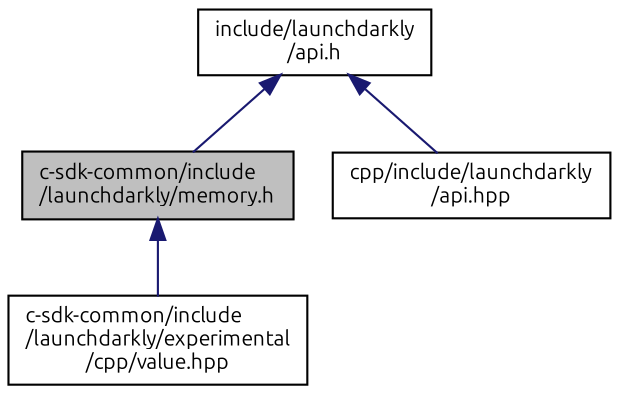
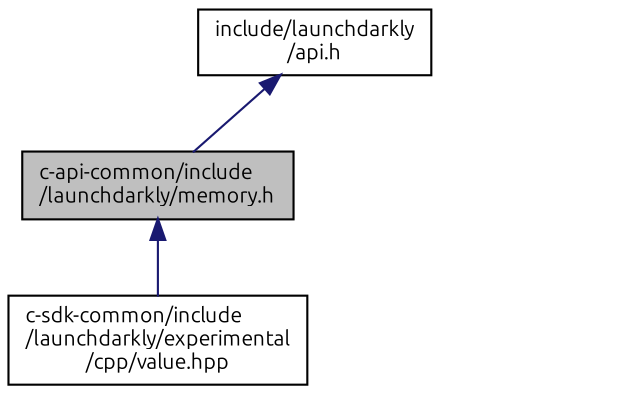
node "c-sdk-common/include /launchdarkly/memory.h": label "c-sdk-common/include /launchdarkly/memory.h" -> "c-api-common/include /launchdarkly/memory.h"
node "cpp/include/launchdarkly /api.hpp": removed
